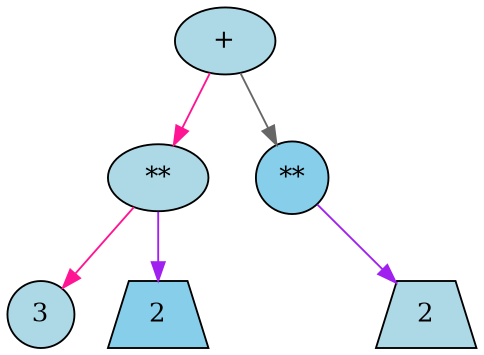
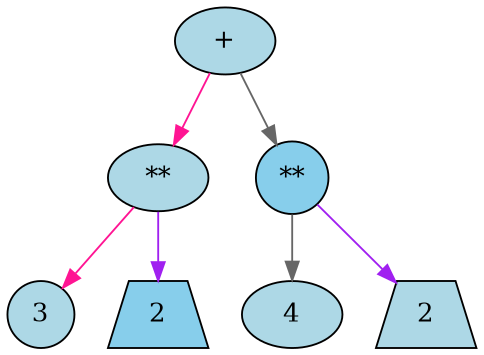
node "4": added
